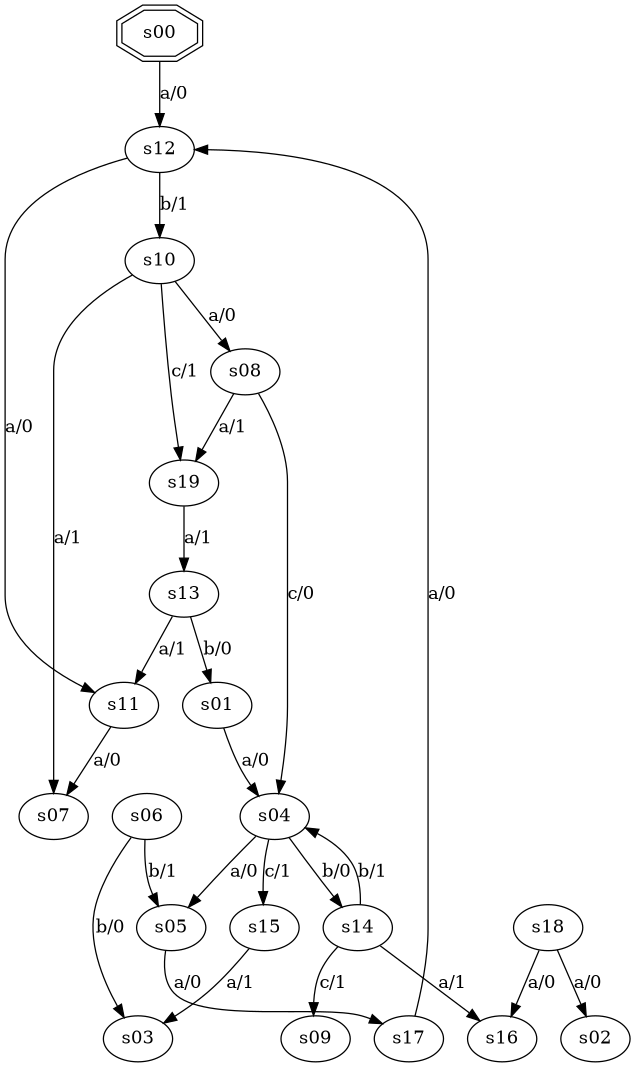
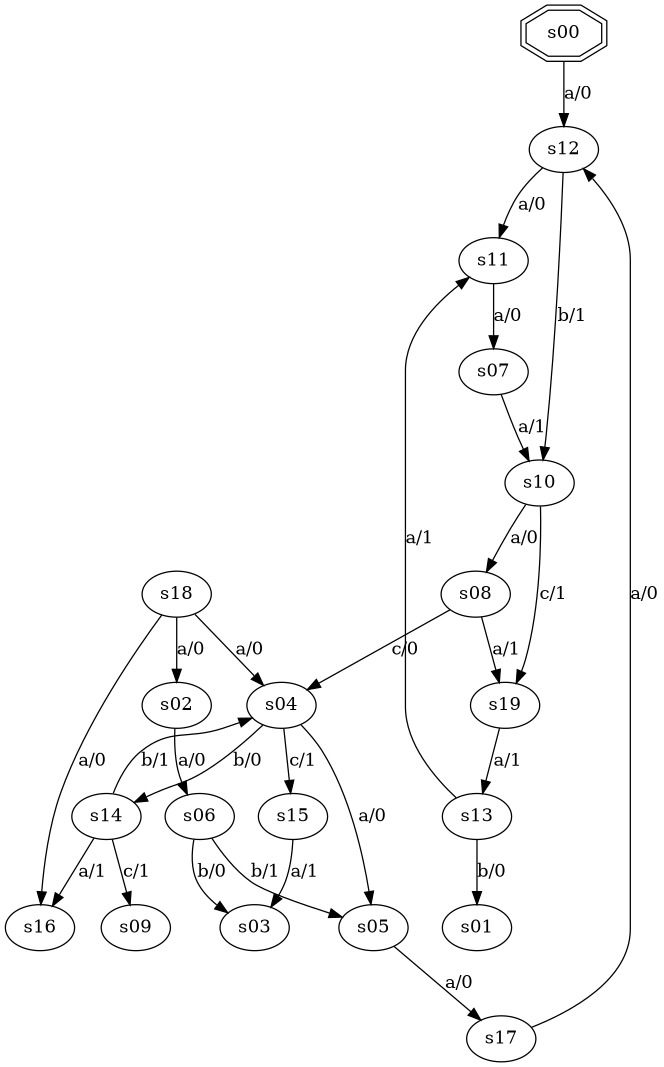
edge "s10" -> "s07": reversed
edge "s02" -> "s06": added, label "a/0"
edge "s01" -> "s04": now "s18" -> "s04"
